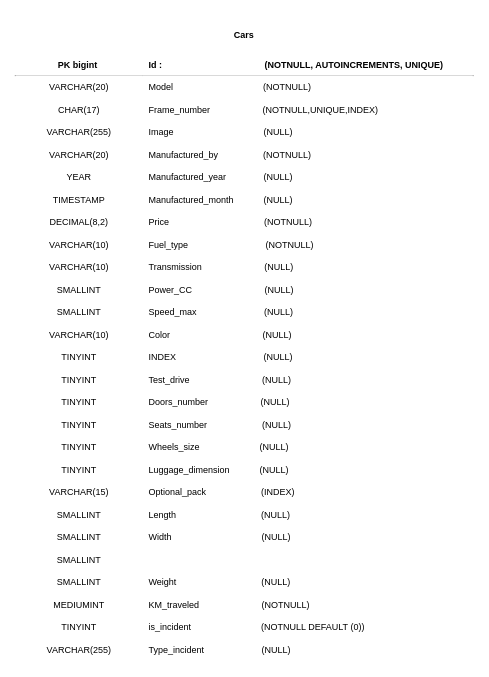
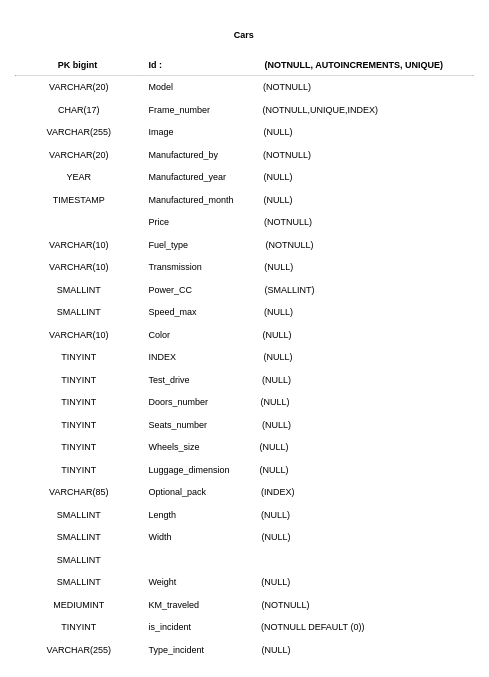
node "DECIMAL(8,2)": removed
node "Power_CC (NULL)": label "Power_CC (NULL)" -> "Power_CC (SMALLINT)"
node "VARCHAR(15)": label "VARCHAR(15)" -> "VARCHAR(85)"
